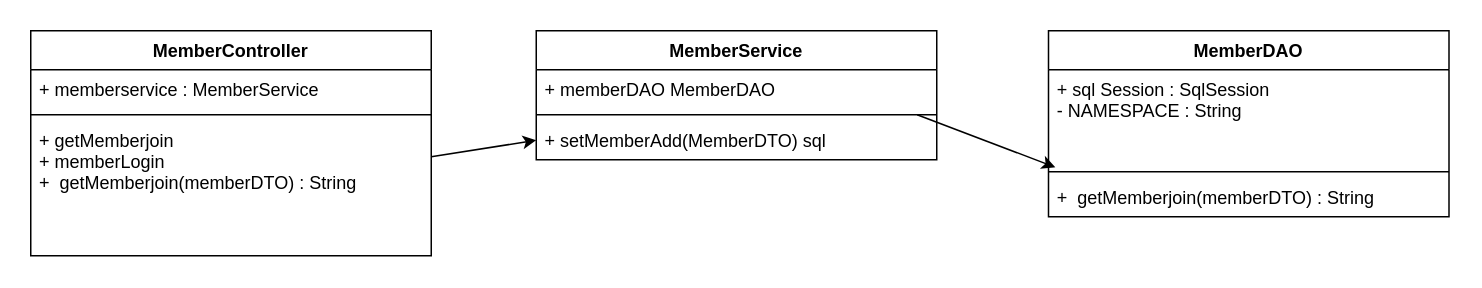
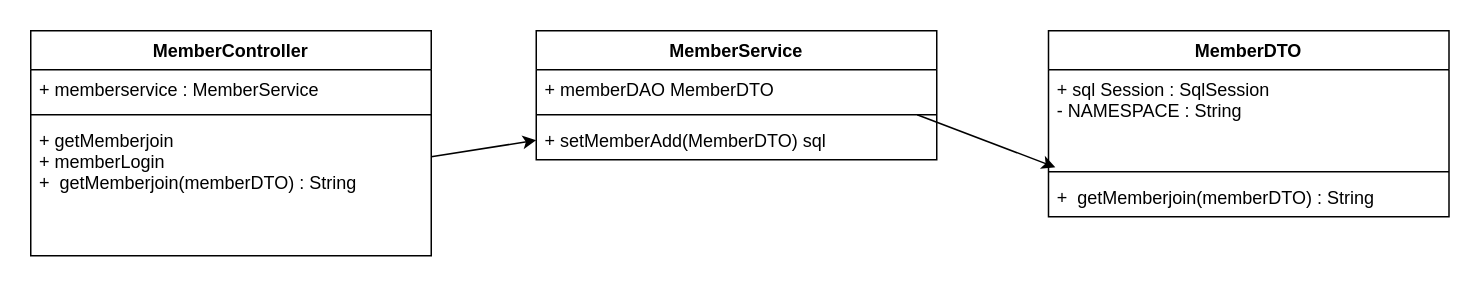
node "MemberDAO": label "MemberDAO" -> "MemberDTO"
node "+ memberDAO MemberDAO": label "+ memberDAO MemberDAO" -> "+ memberDAO MemberDTO"
